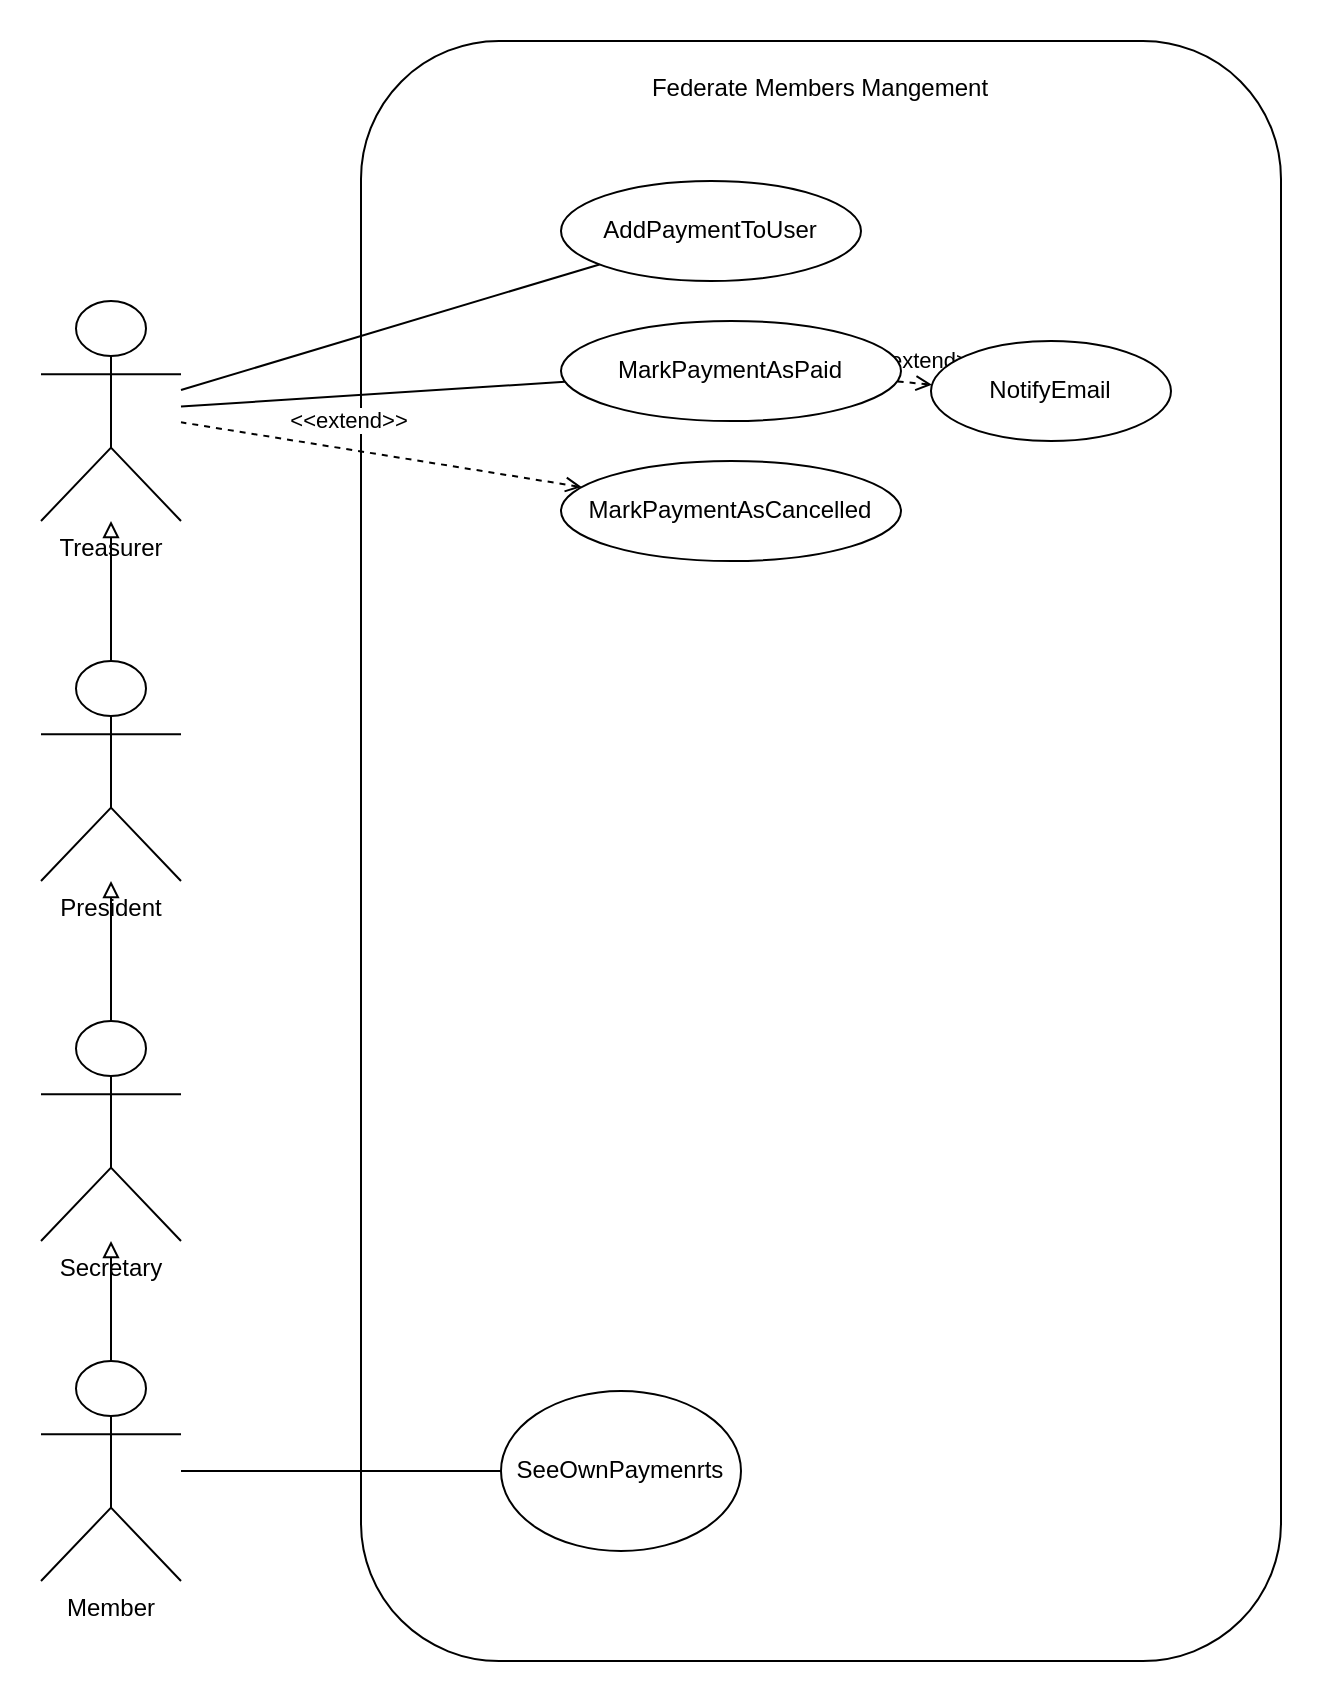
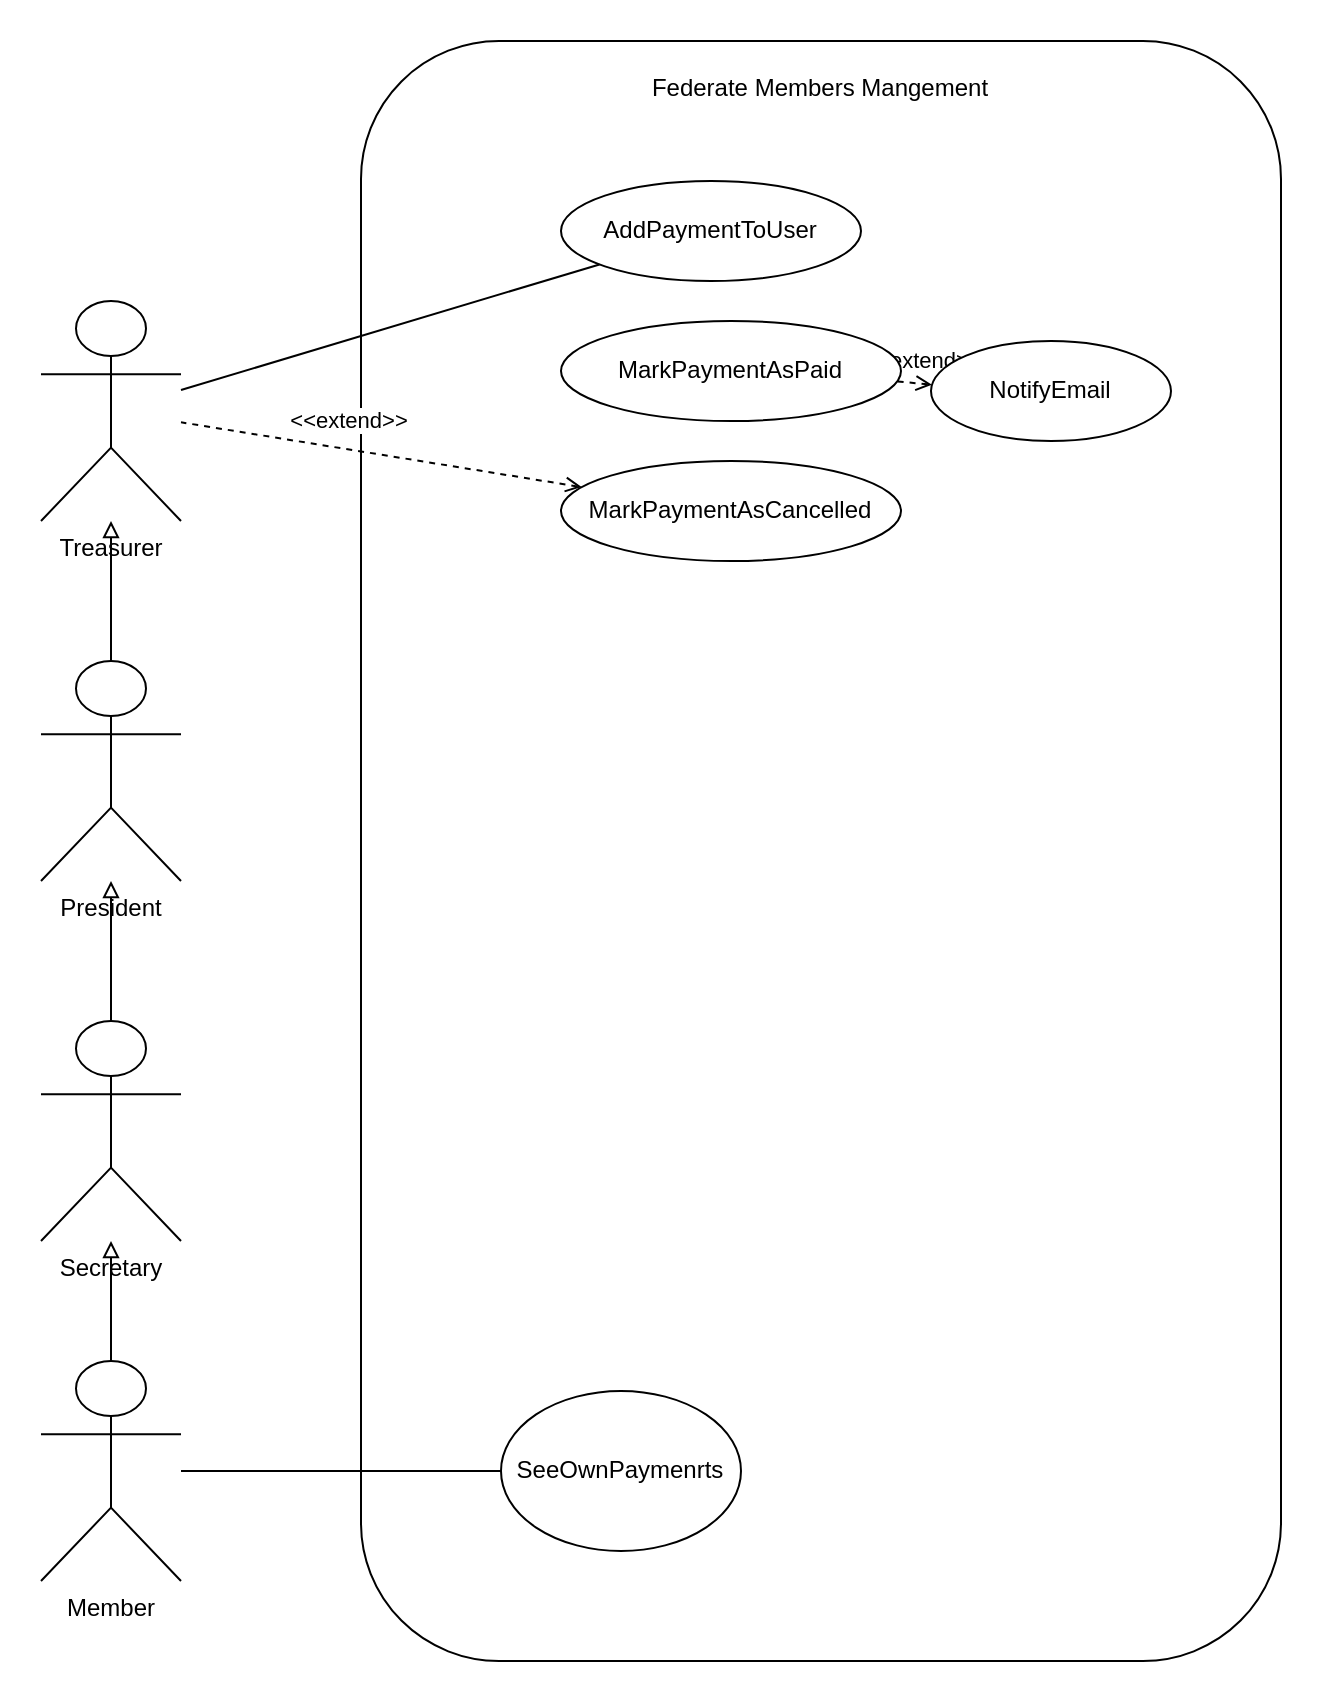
edge "MarkPaymentAsPaid" -- "Treasurer": removed
